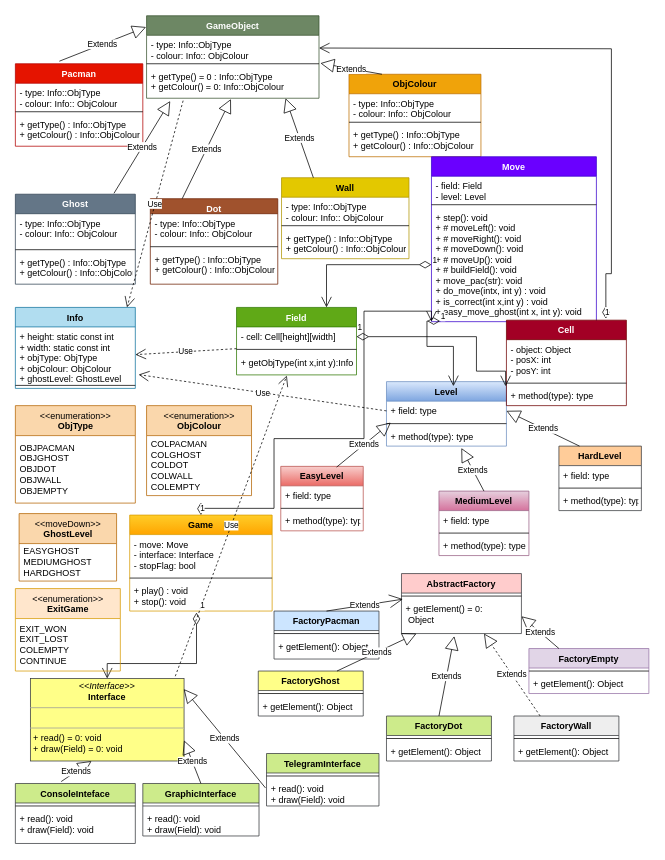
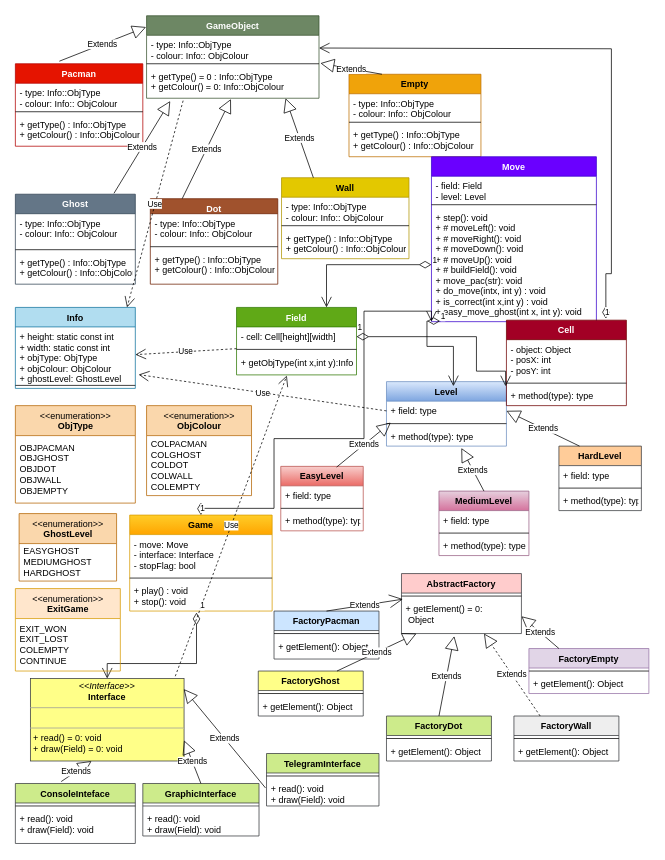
node "ObjColour": label "ObjColour" -> "Empty"
node "<<moveDown>> GhostLevel": label "<<moveDown>> GhostLevel" -> "<<enumeration>> GhostLevel"
